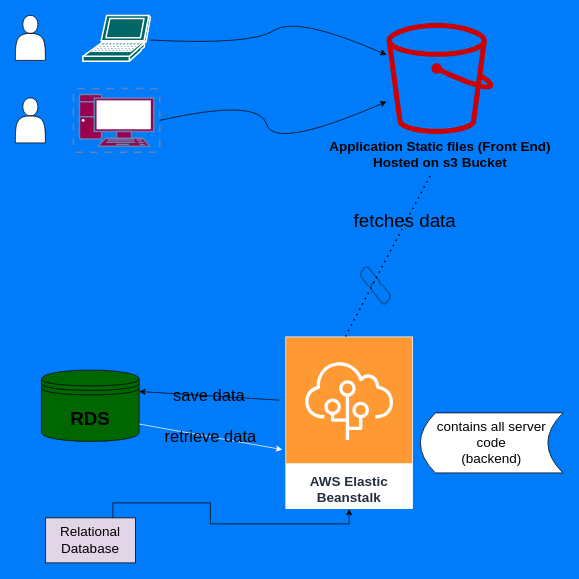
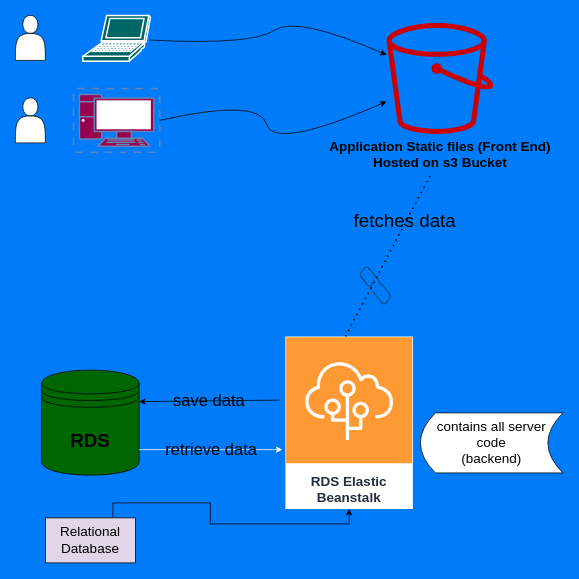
node "RDS": size 98x71 -> 98x105
node "AWS Elastic Beanstalk": label "AWS Elastic Beanstalk" -> "RDS Elastic Beanstalk"
